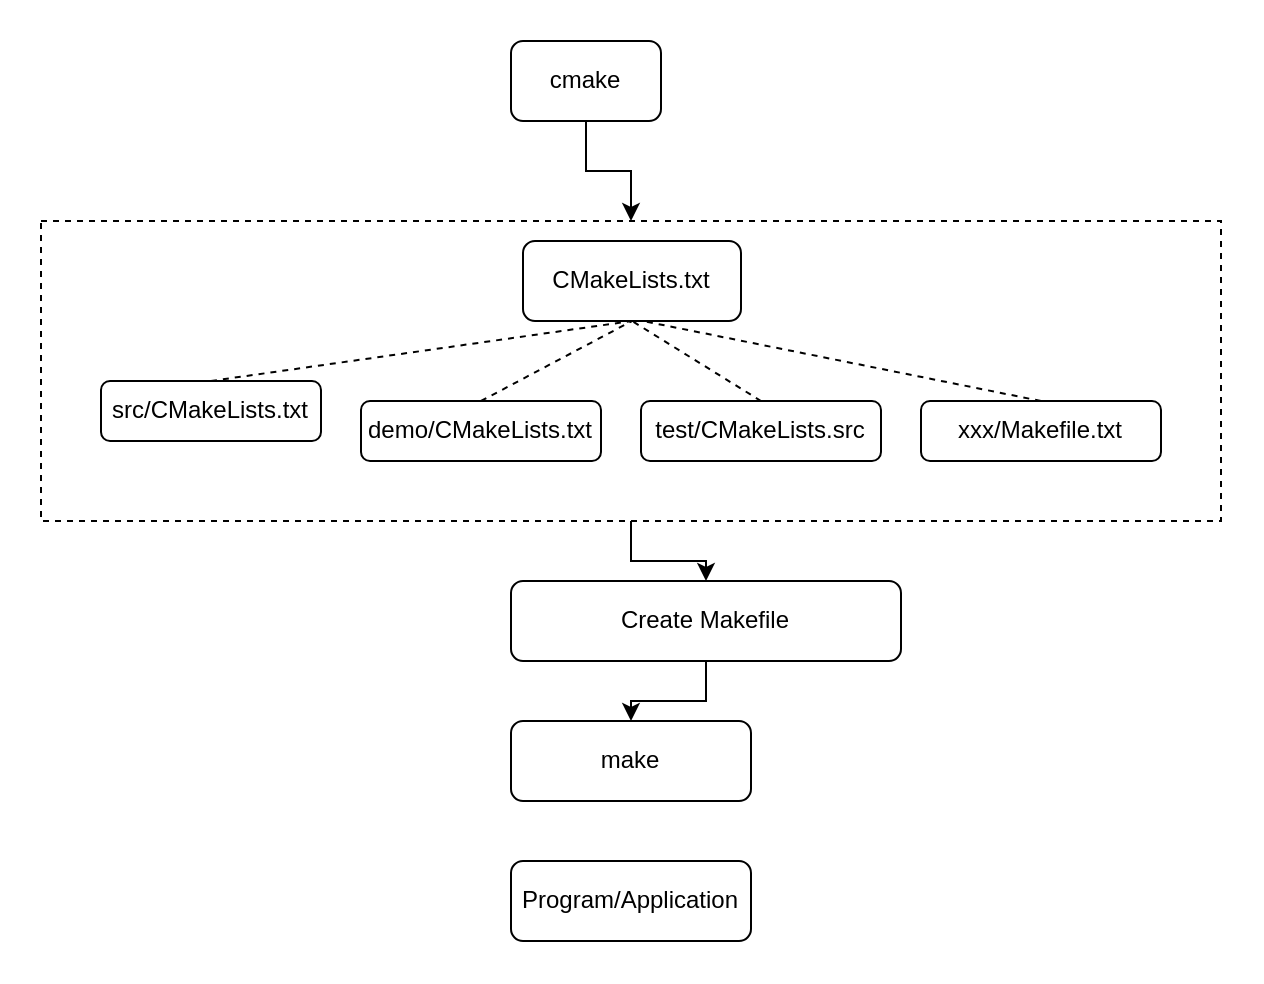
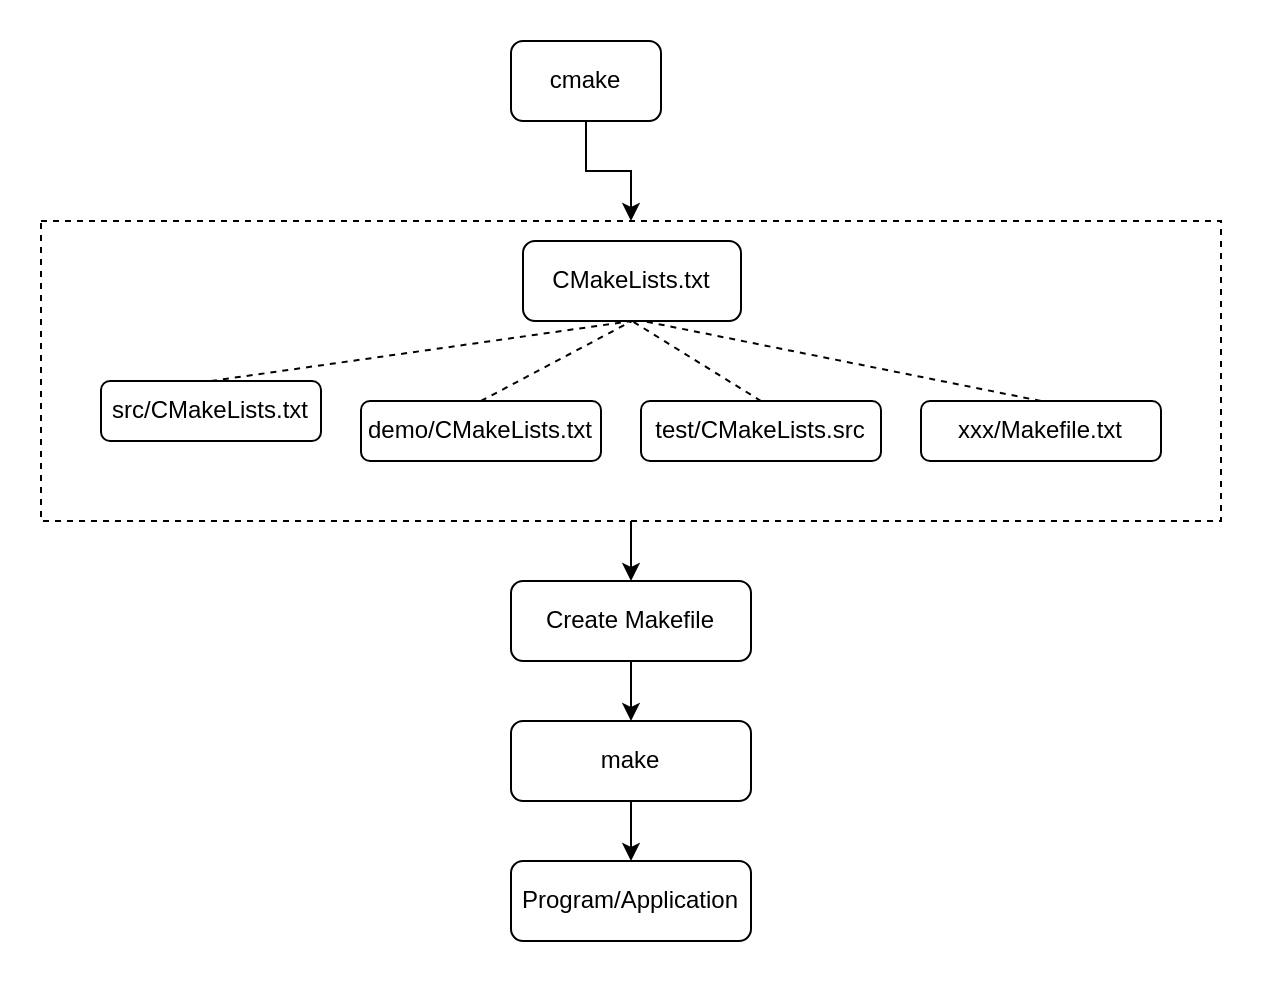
node "Create Makefile": size 390x80 -> 240x80
edge "make" -> "Program/Application": added
